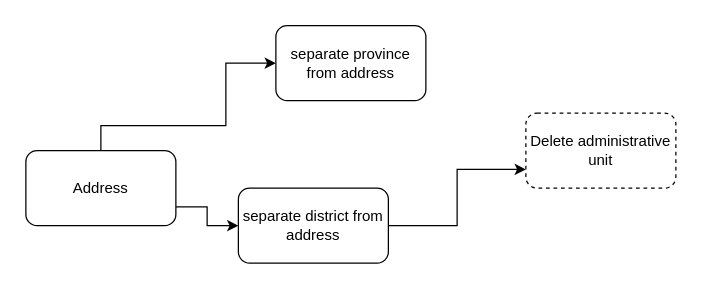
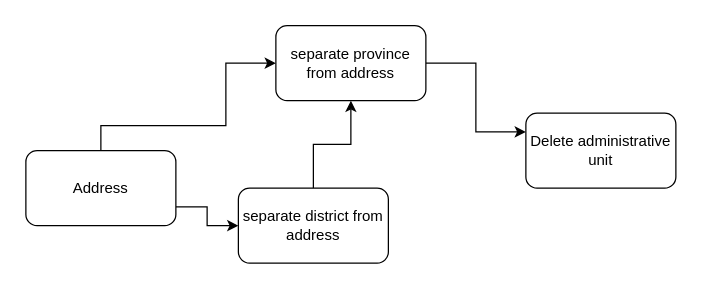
edge "separate province from address" -> "Delete administrative unit": added
node "Delete administrative unit": style dashed -> solid
edge "separate district from address" -> "Delete administrative unit": now "separate district from address" -> "separate province from address"
